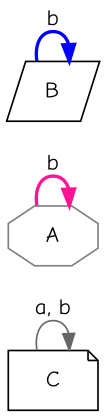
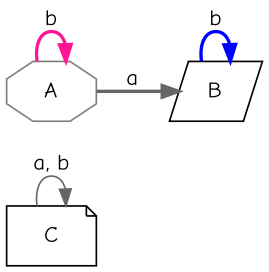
edge "A" -> "B": added, label "a"
